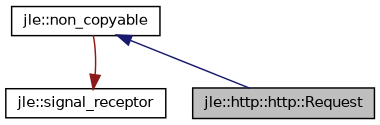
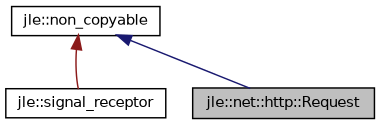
edge "jle::non_copyable" -> "jle::signal_receptor": reversed
node "jle::http::http::Request": label "jle::http::http::Request" -> "jle::net::http::Request"
